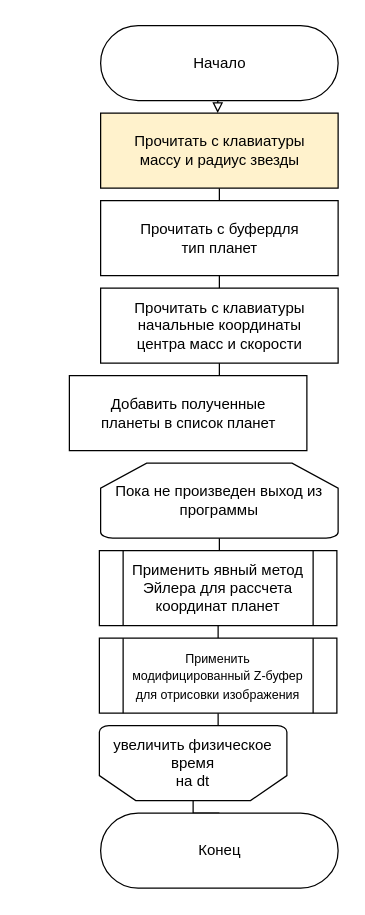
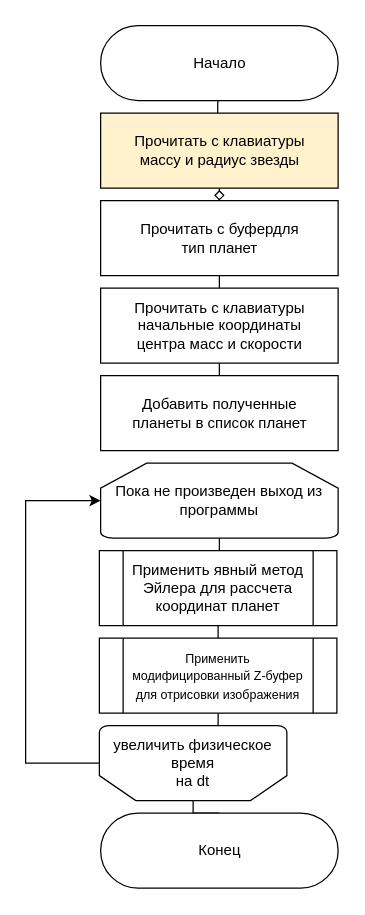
edge "Начало" -> "Прочитать с клавиатуры массу и радиус звезды": arrowhead block -> none
edge "Прочитать с клавиатуры массу и радиус звезды" -- "Прочитать с буфердля тип планет": arrowhead none -> diamond
node "Добавить полученные планеты в список планет": moved (188, 413) -> (219, 413)
edge "увеличить физическое время на dt" -> "Пока не произведен выход из программы": added
